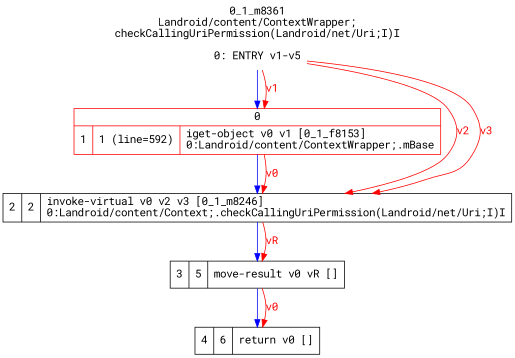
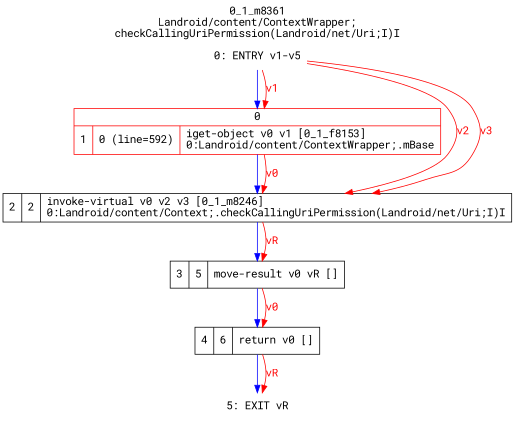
node "0": text "1 (line=592)" -> "0 (line=592)"
node "5: EXIT vR": added
